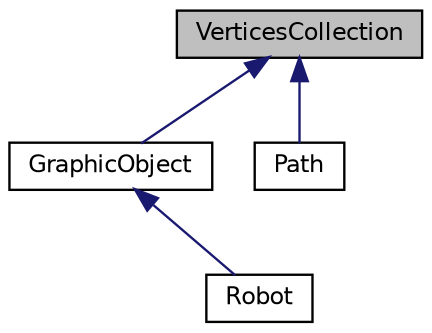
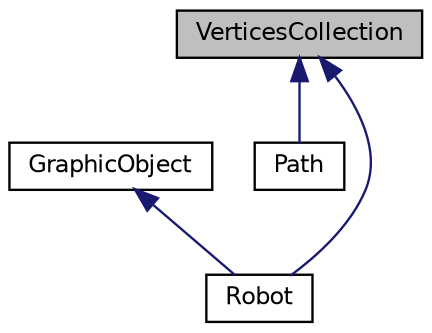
edge "GraphicObject" -> "VerticesCollection": now "Robot" -> "VerticesCollection"
